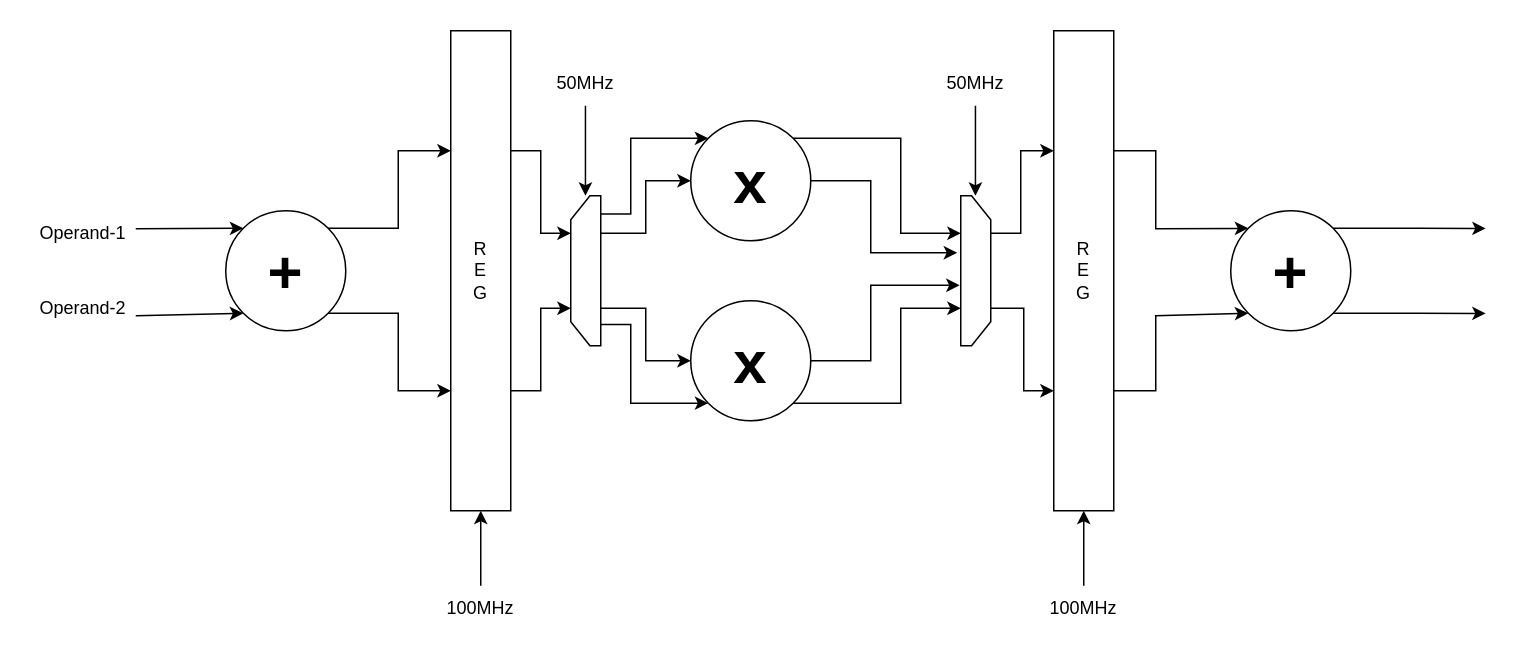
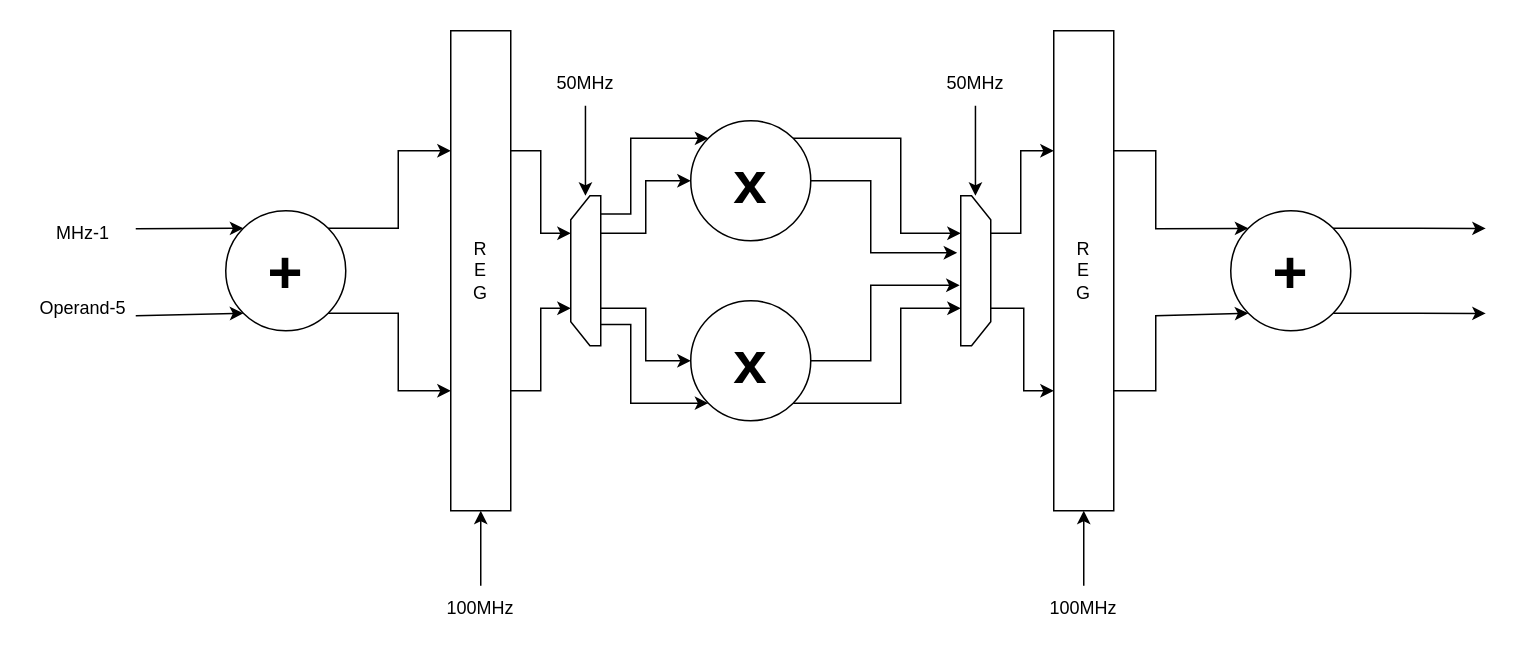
node "Operand-1": label "Operand-1" -> "MHz-1"
node "Operand-2": label "Operand-2" -> "Operand-5"
